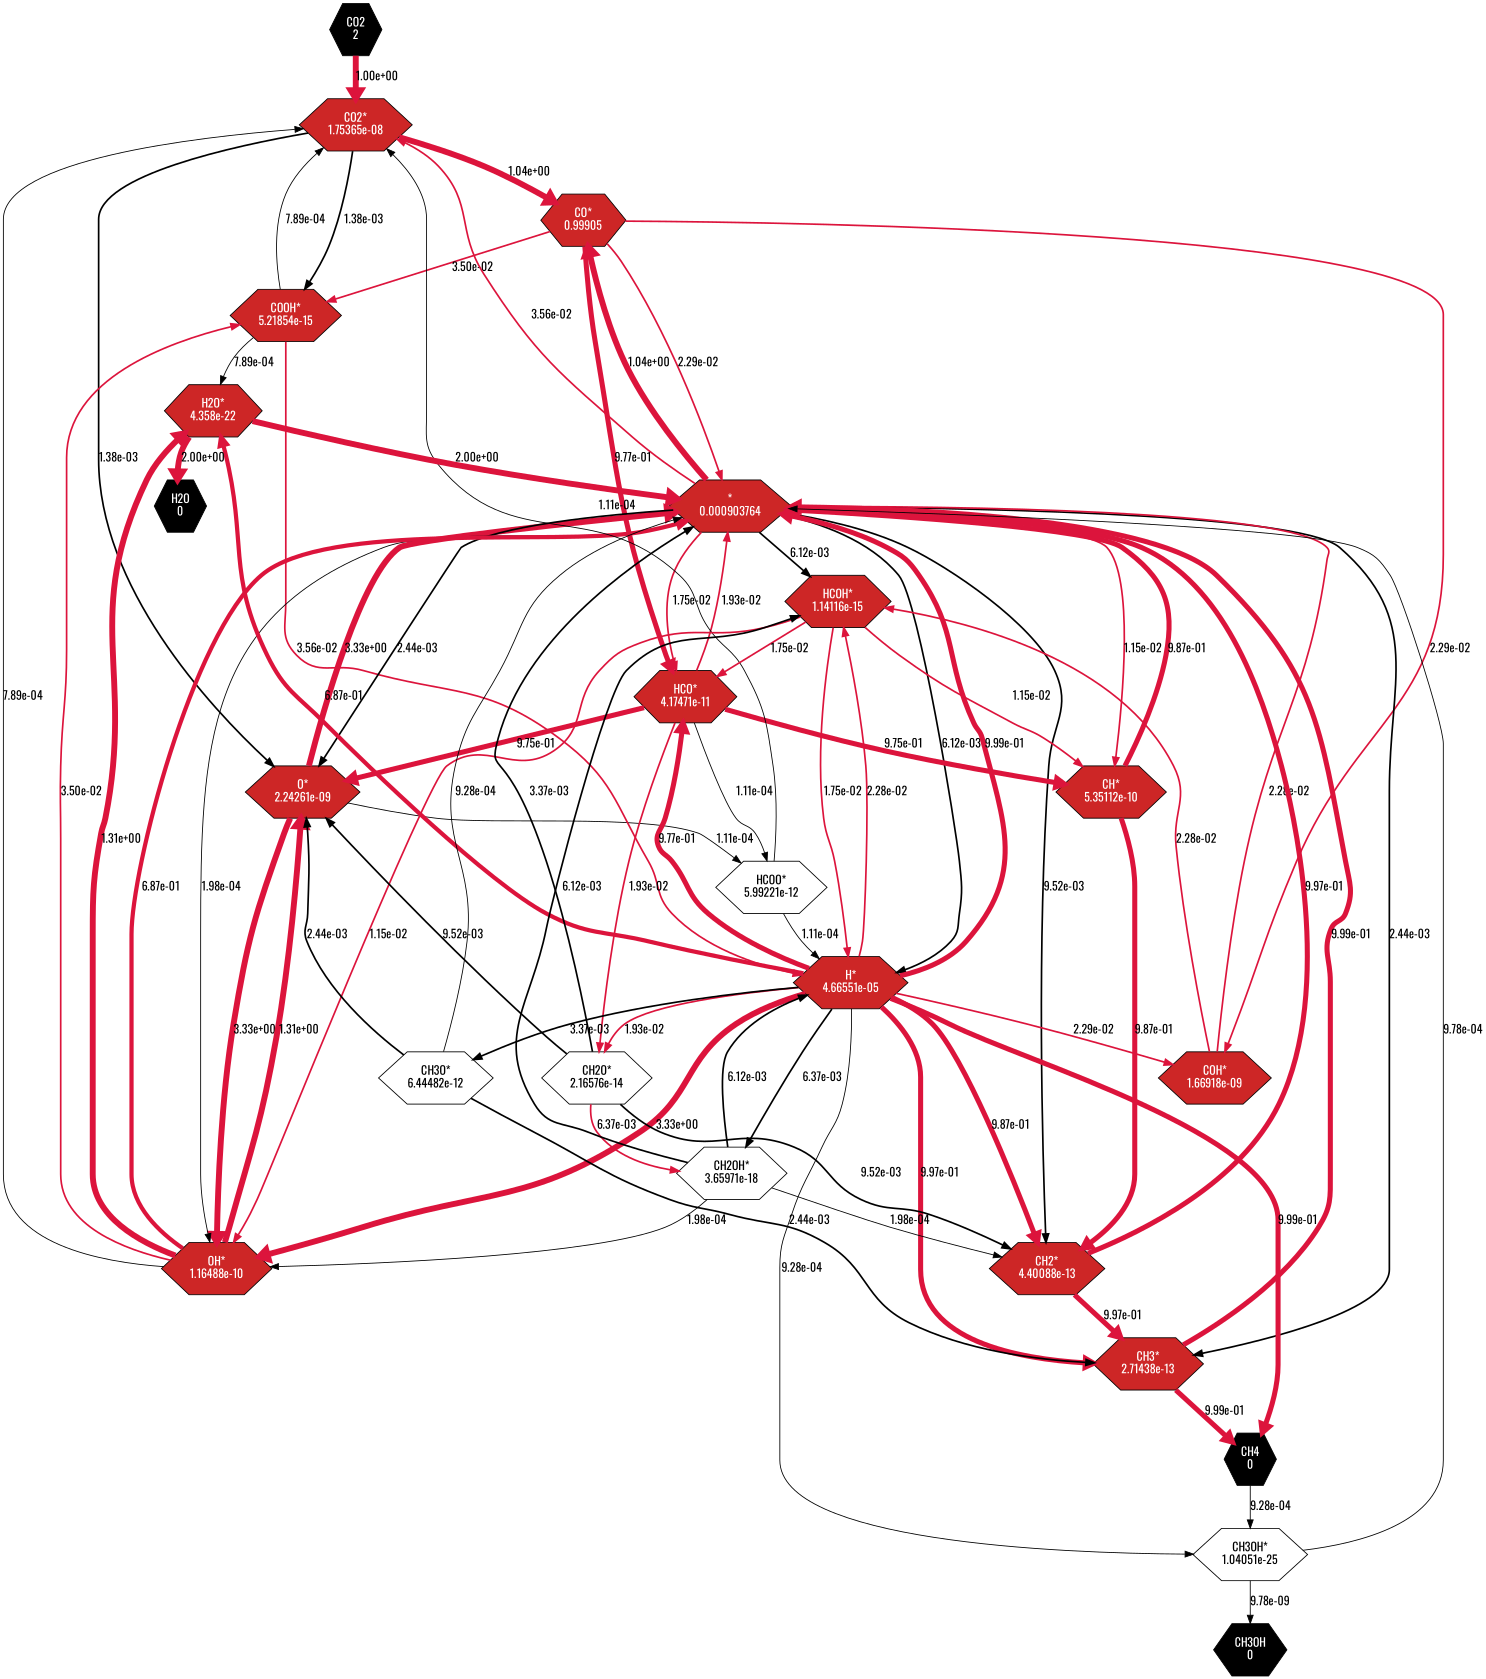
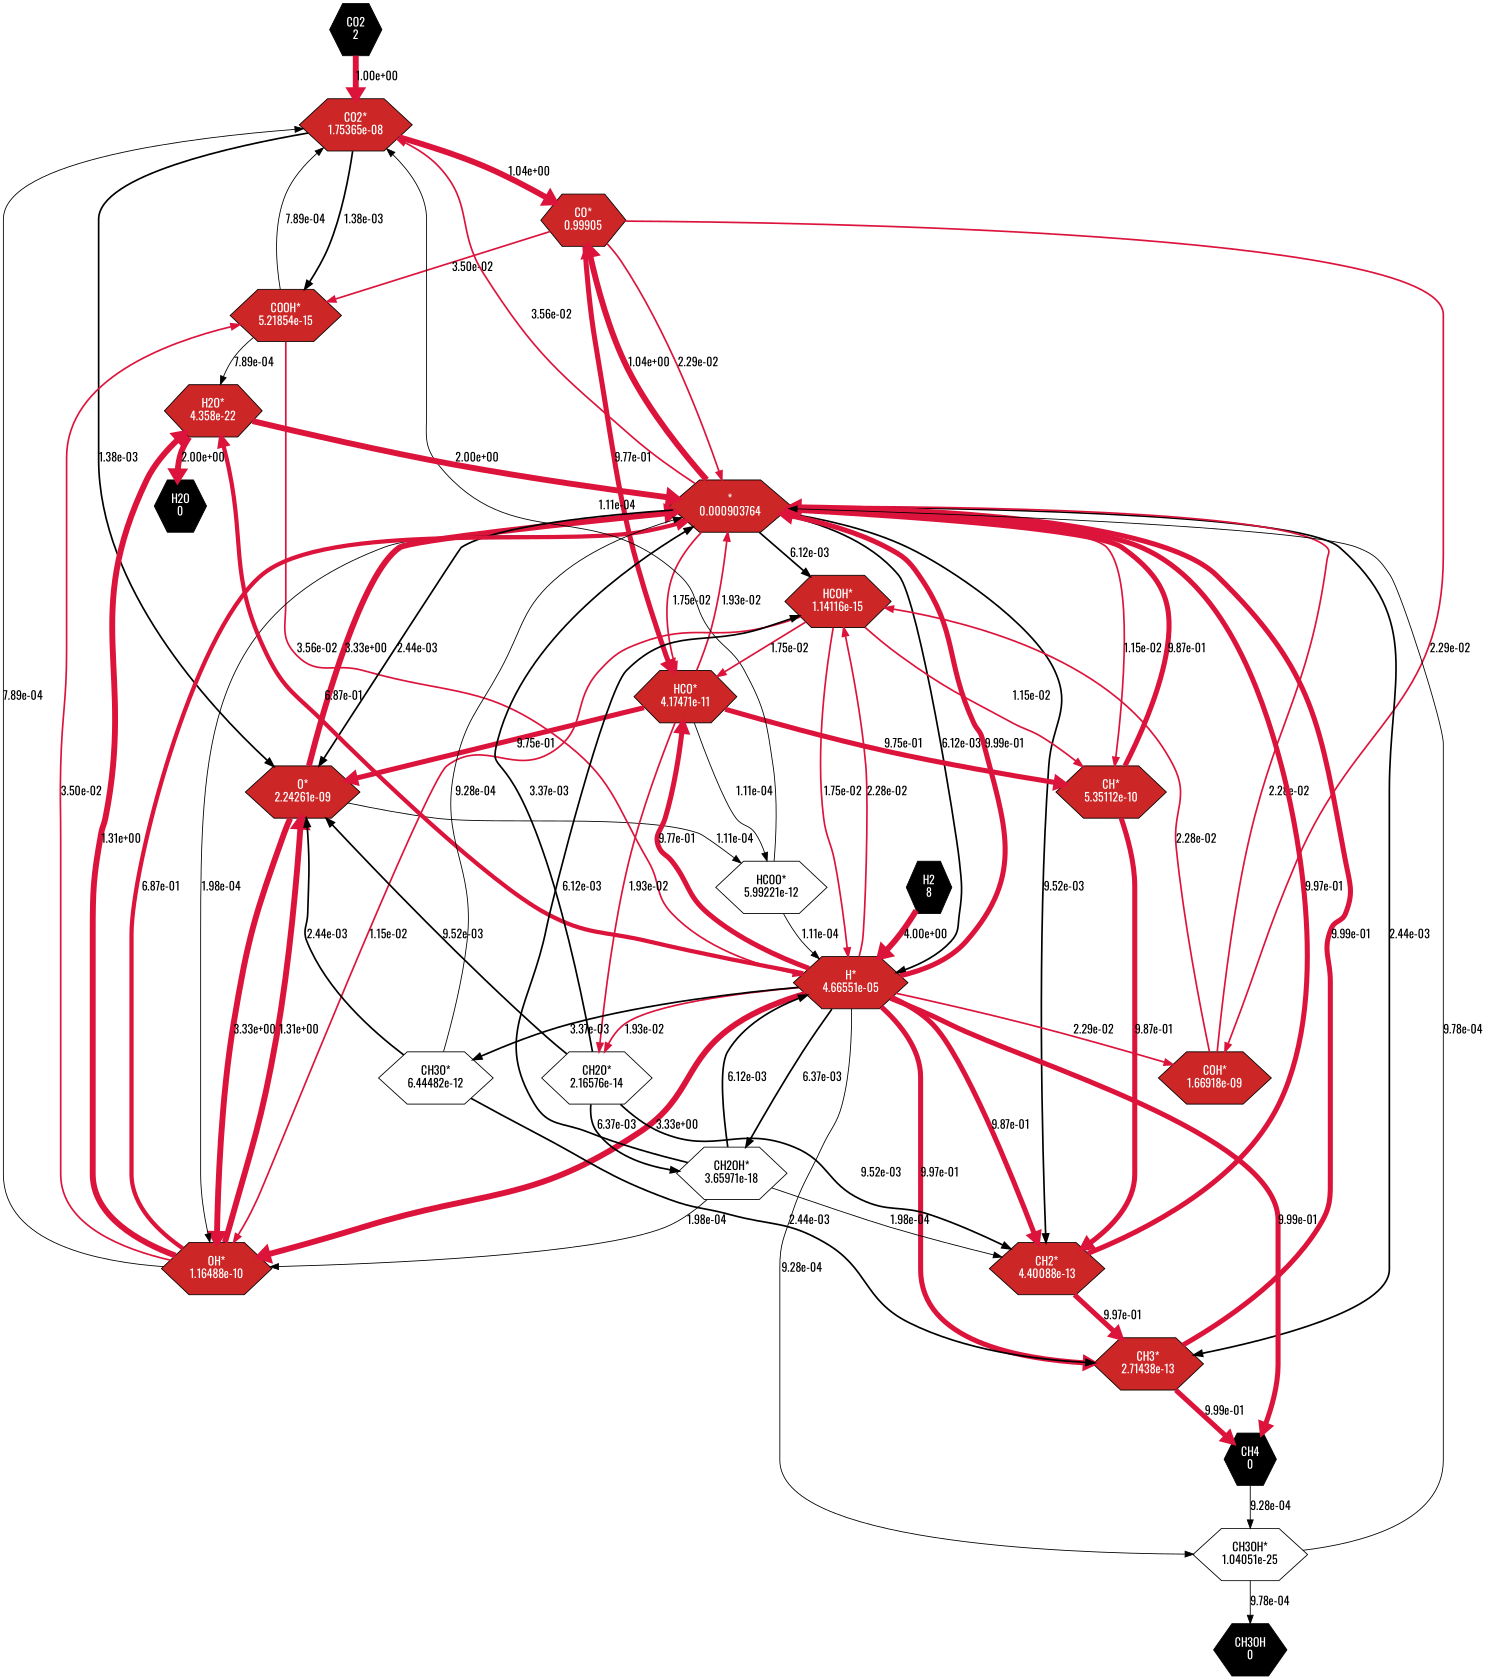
node "H2 8": added
edge "CH2O* 2.16576e-14" -> "CH2OH* 3.65971e-18": color crimson -> black
edge "CH3OH* 1.04051e-25" -> "CH3OH 0": label "9.78e-09" -> "9.78e-04"
